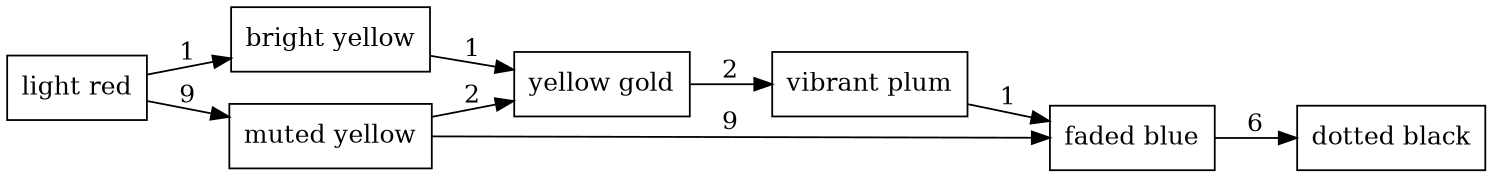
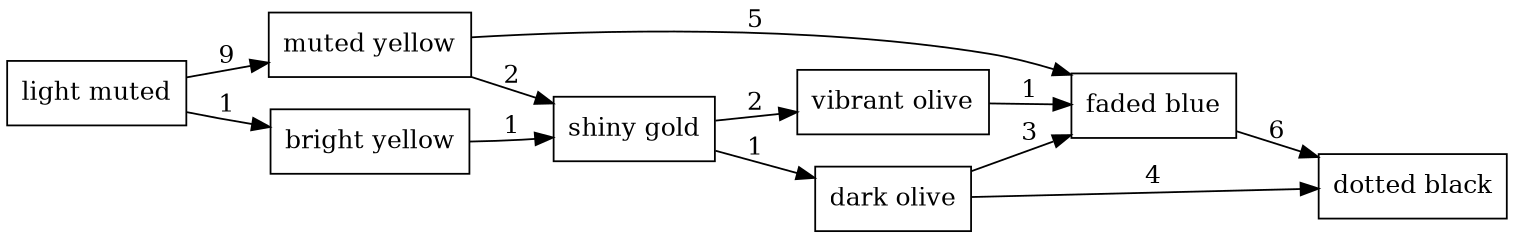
node "yellow gold": label "yellow gold" -> "shiny gold"
node "vibrant plum": label "vibrant plum" -> "vibrant olive"
node "light red": label "light red" -> "light muted"
edge "muted yellow" -> "faded blue": label "9" -> "5"
node "dark olive": added
